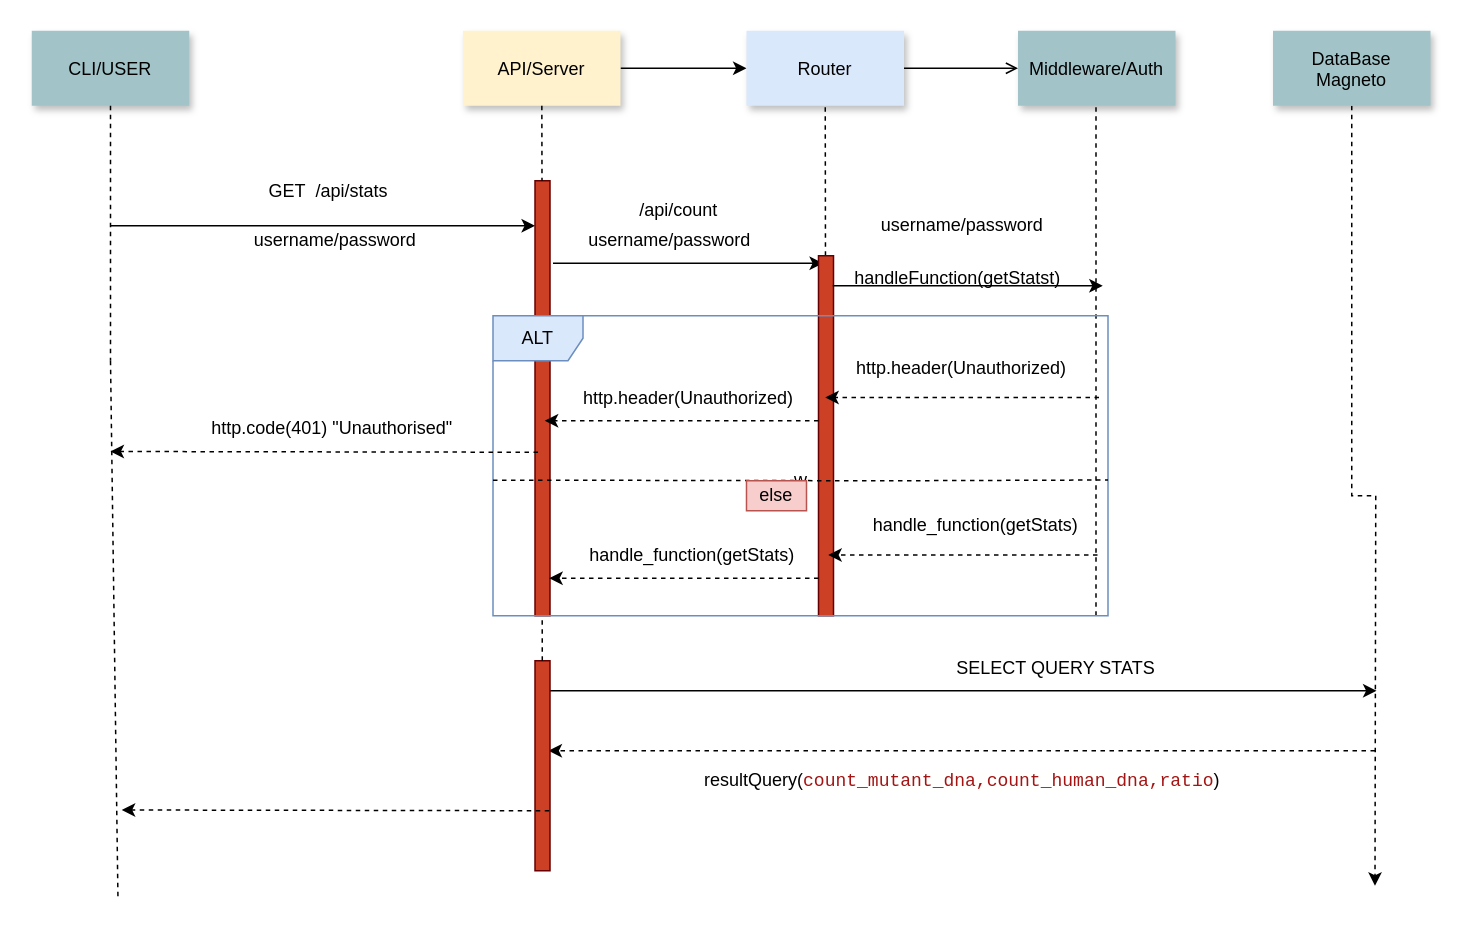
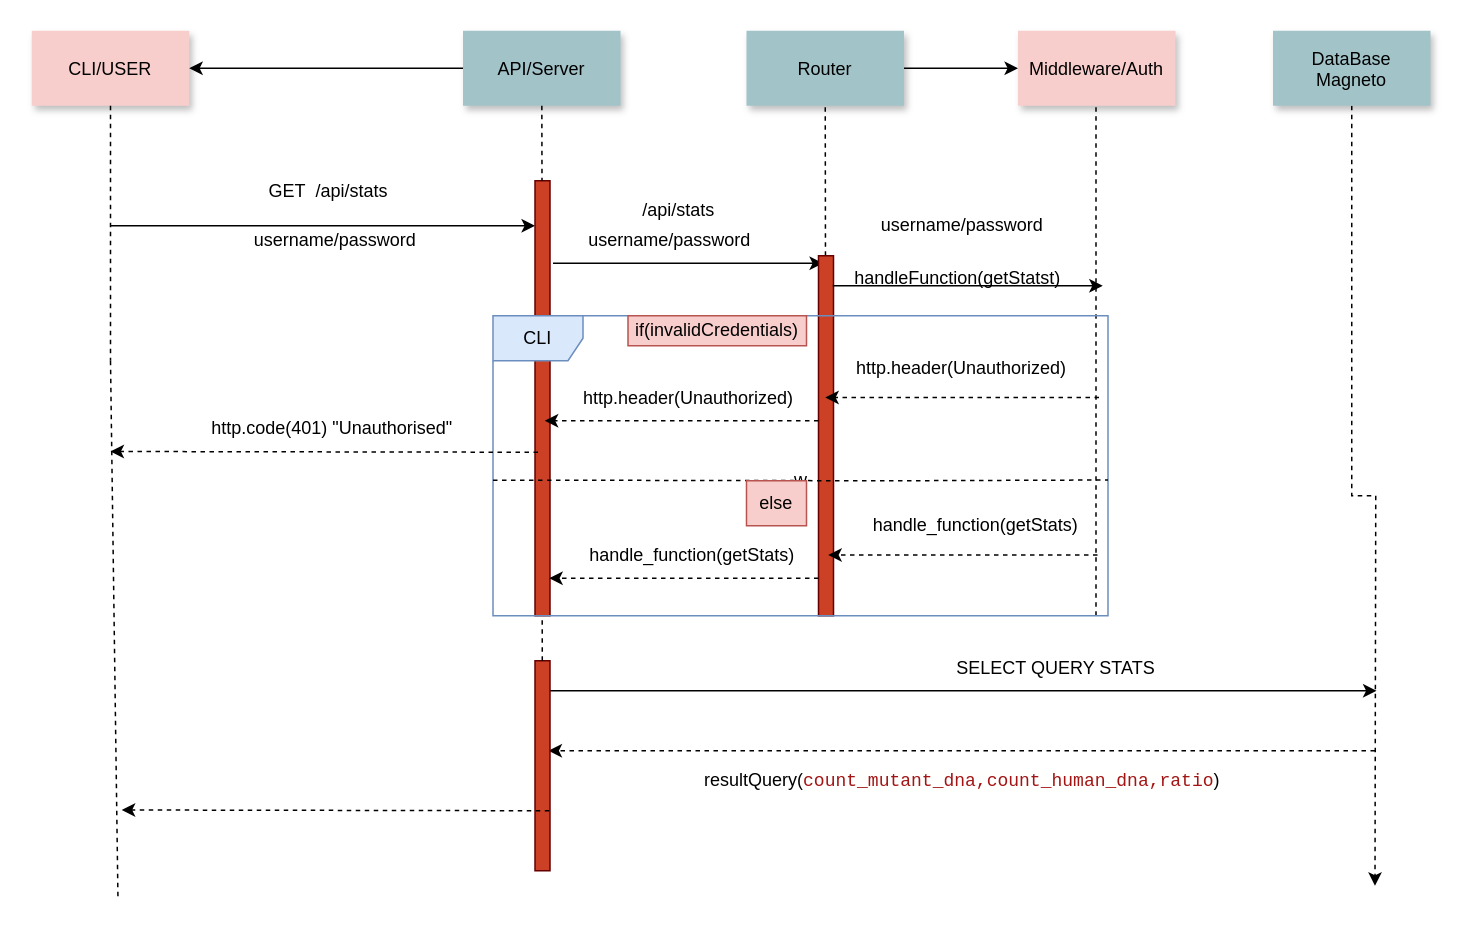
node "CLI/USER": fillcolor #a2c4c9 -> #f8cecc
node "API/Server": fillcolor #fff2cc -> #a2c4c9
edge "API/Server" -> "Router": now "API/Server" -> "CLI/USER"
node "Router": fillcolor #dae8fc -> #a2c4c9
edge "Router" -> "Middleware/Auth": arrowhead open -> classic
node "Middleware/Auth": fillcolor #a2c4c9 -> #f8cecc
node "/api/count": label "/api/count" -> "/api/stats"
node "if(invalidCredentials)": added
node "ALT": label "ALT" -> "CLI"
node "else": size 60x30 -> 60x45
